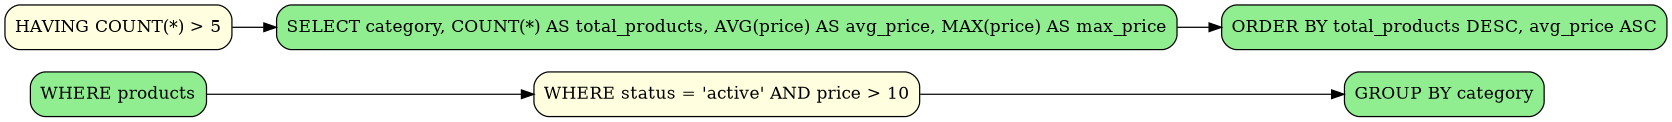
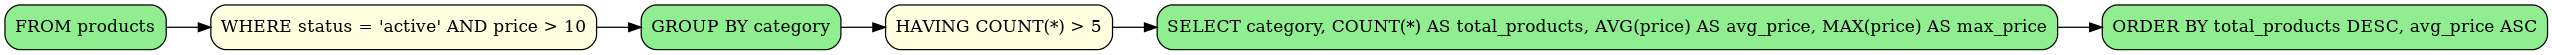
edge "GROUP BY category" -> "HAVING COUNT(*) > 5": added
node "WHERE products": label "WHERE products" -> "FROM products"
